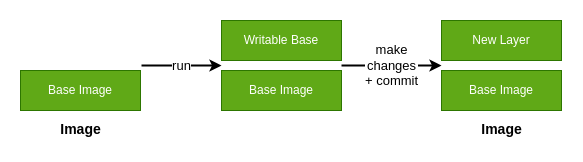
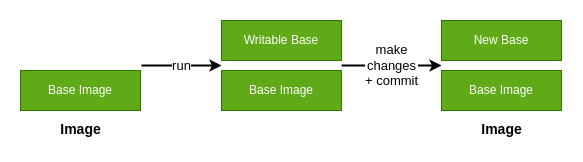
node "New Layer": label "New Layer" -> "New Base"
